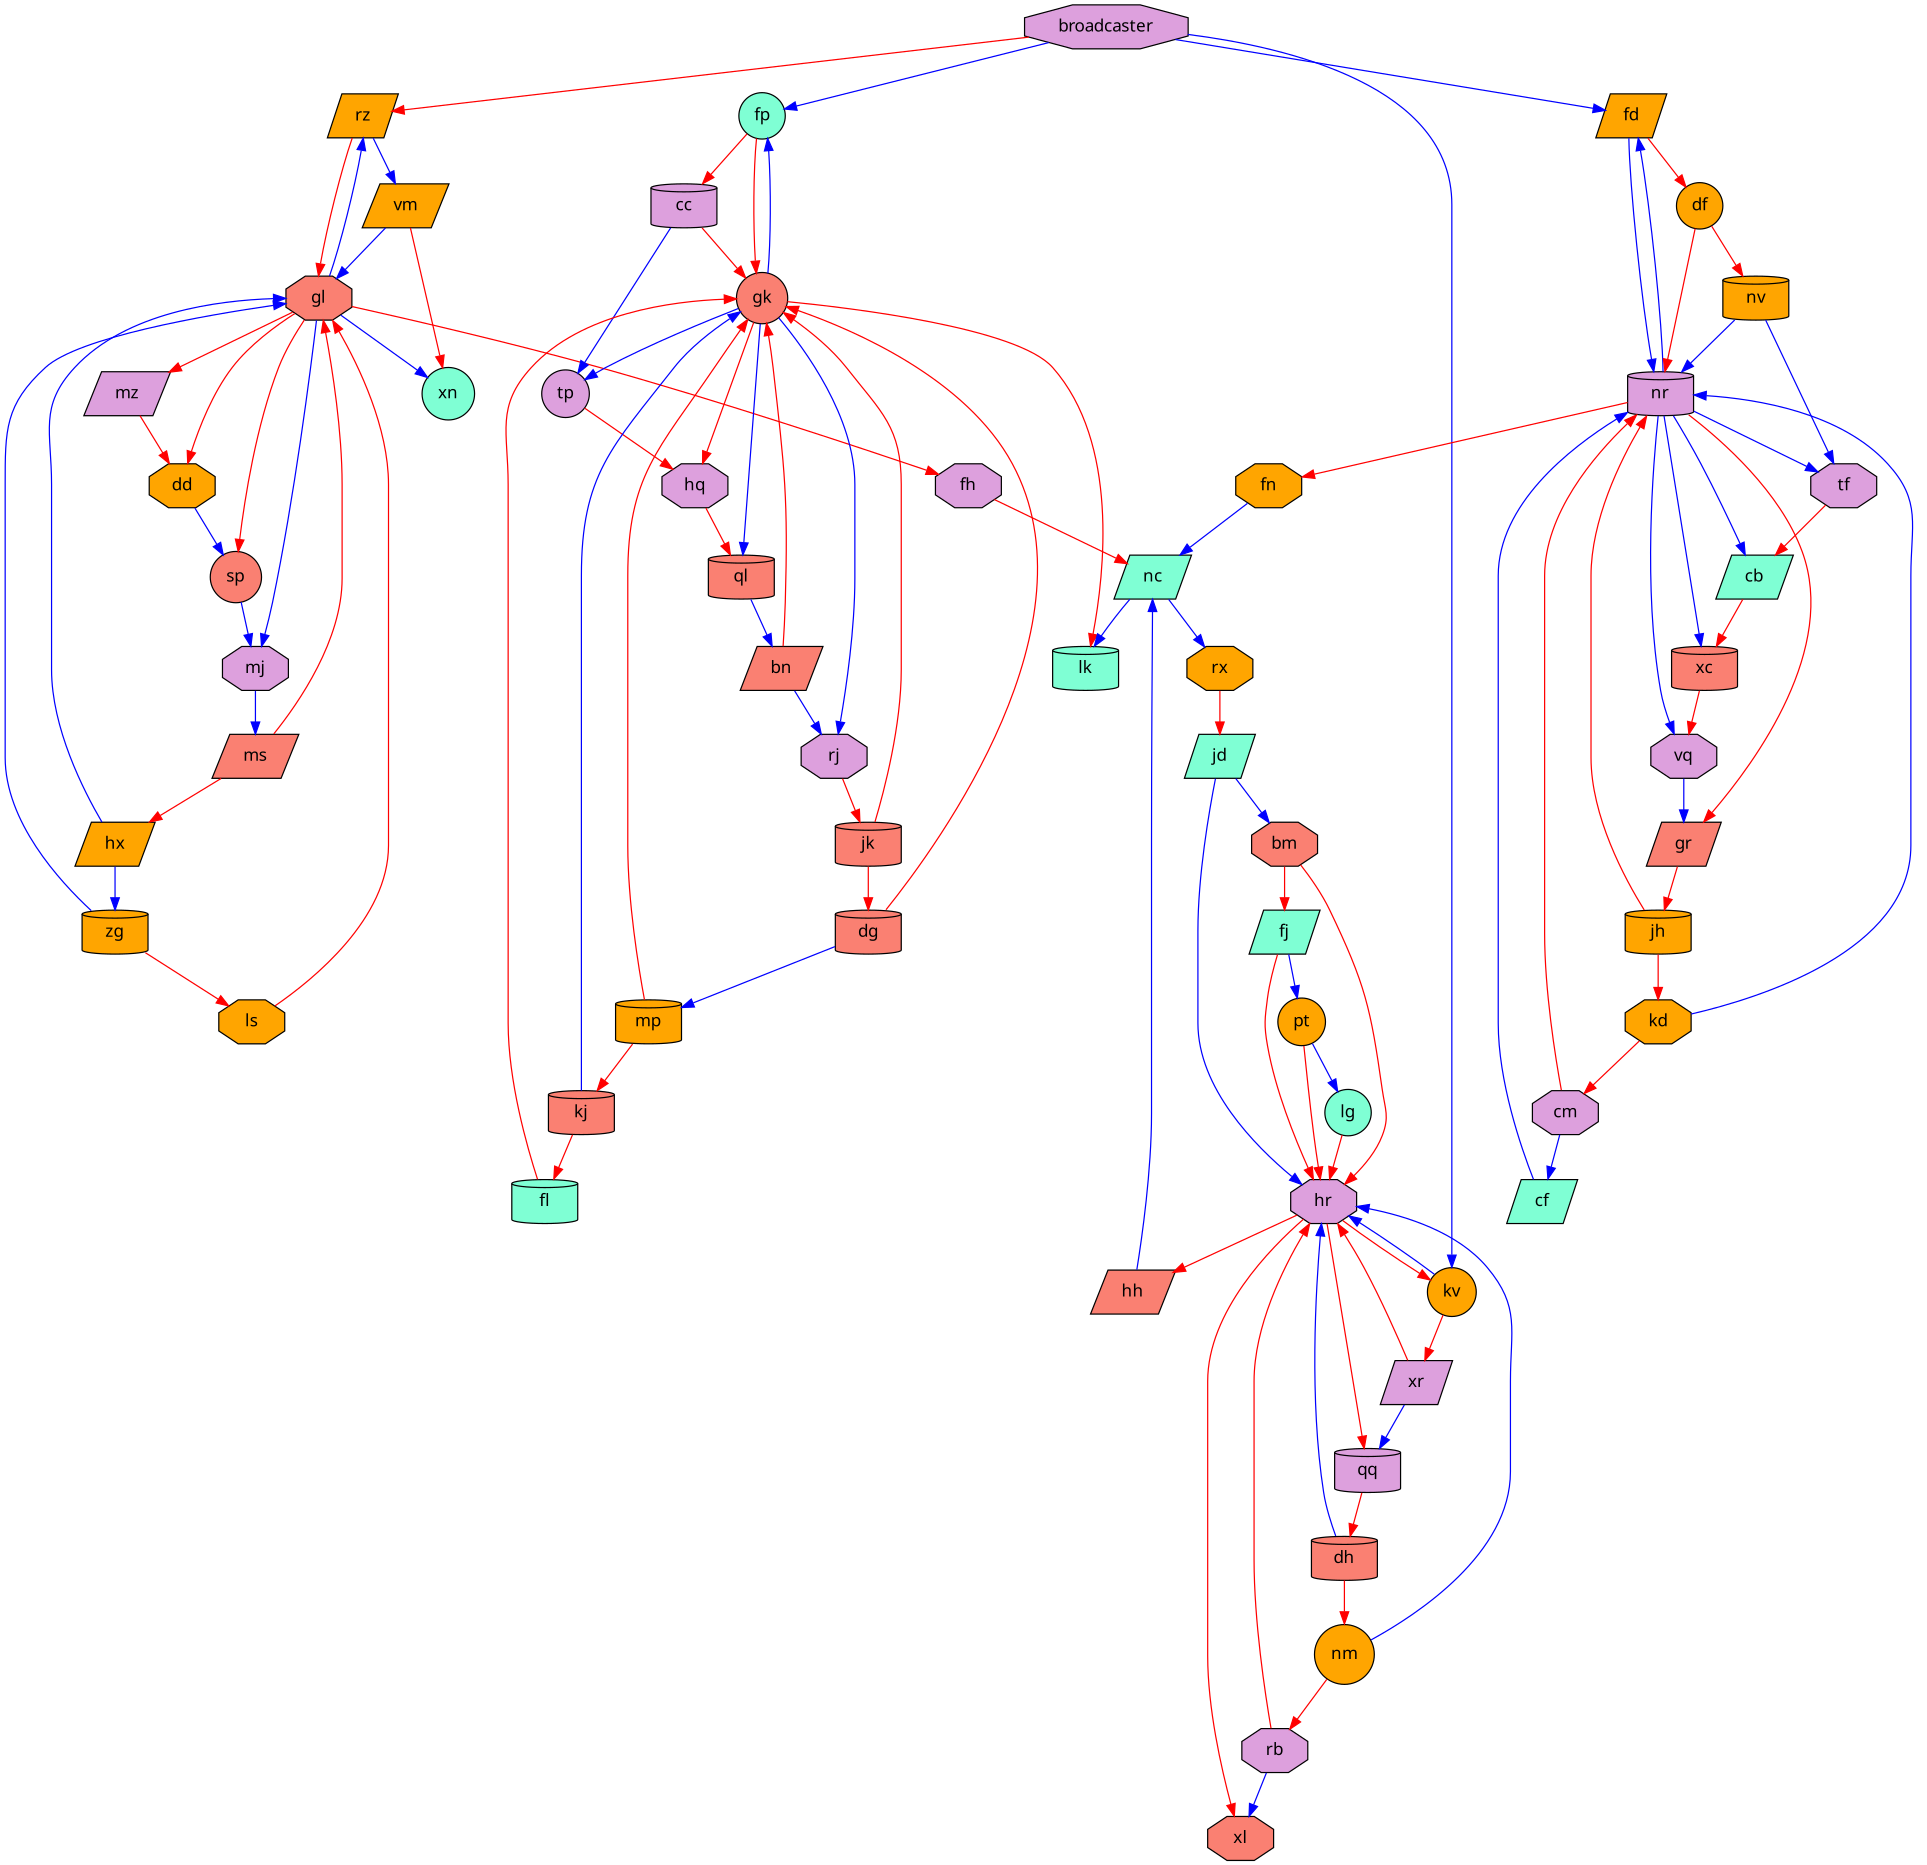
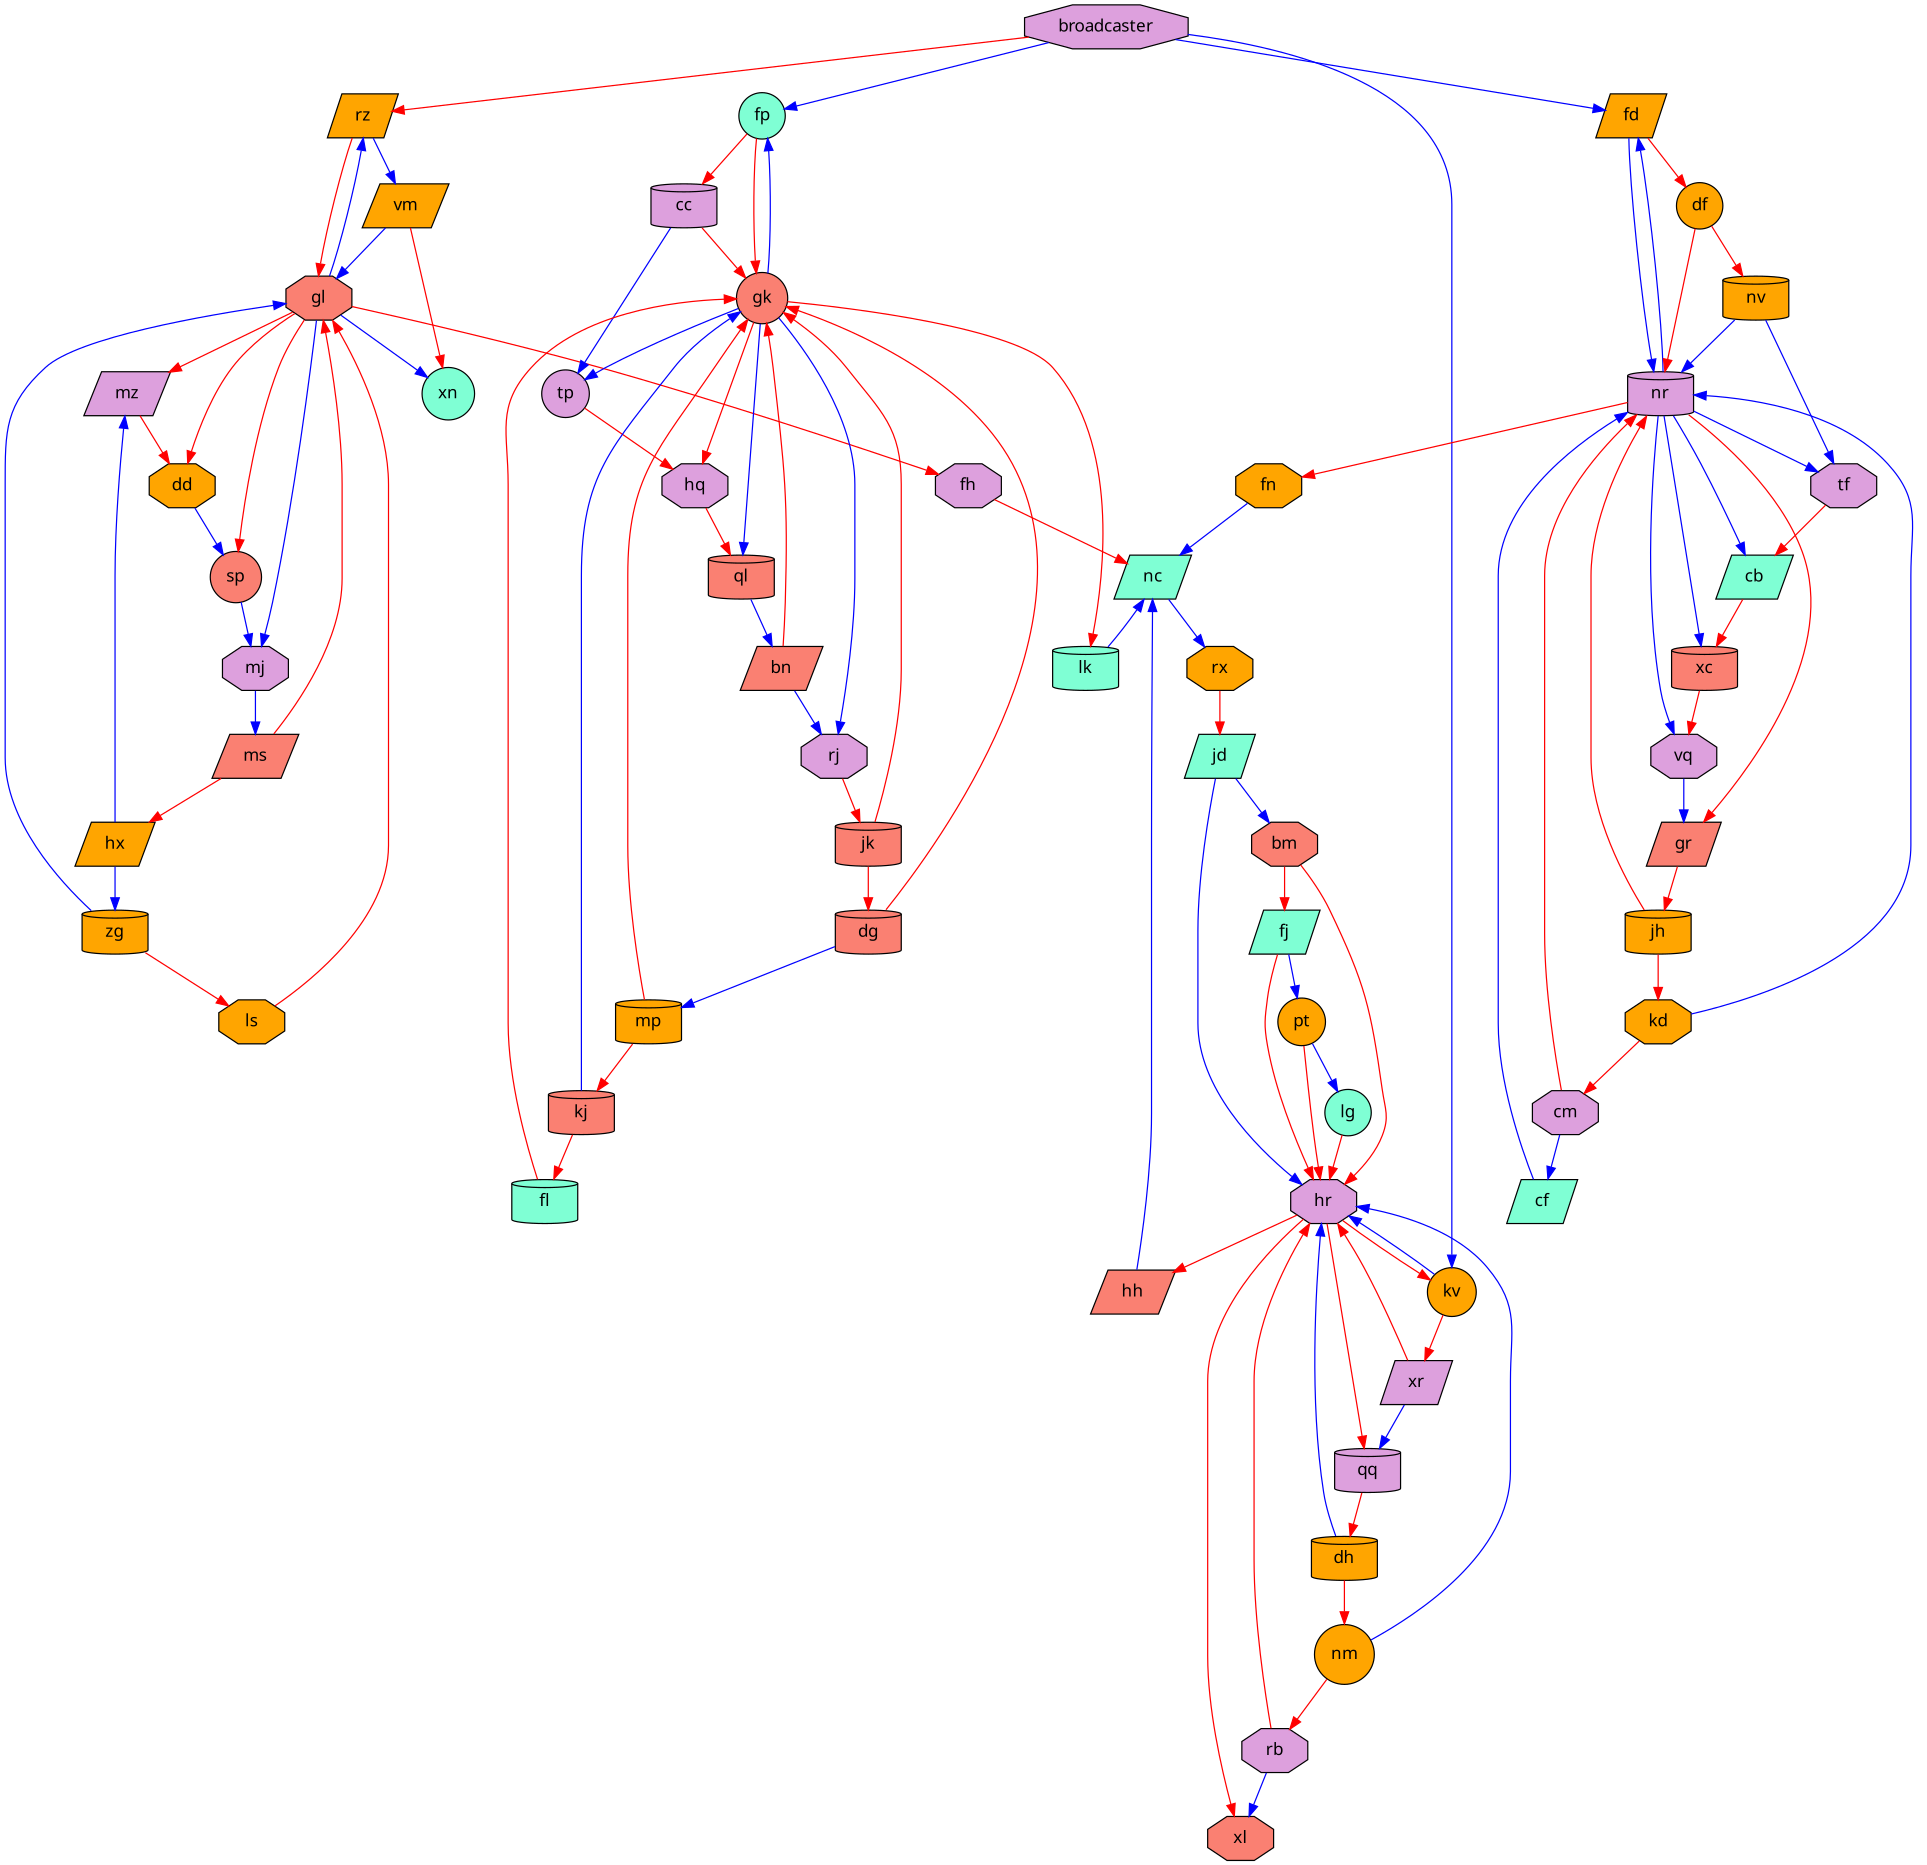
edge "hx" -> "gl": now "hx" -> "mz"
edge "nc" -> "lk": reversed
node "dh": fillcolor salmon -> orange
